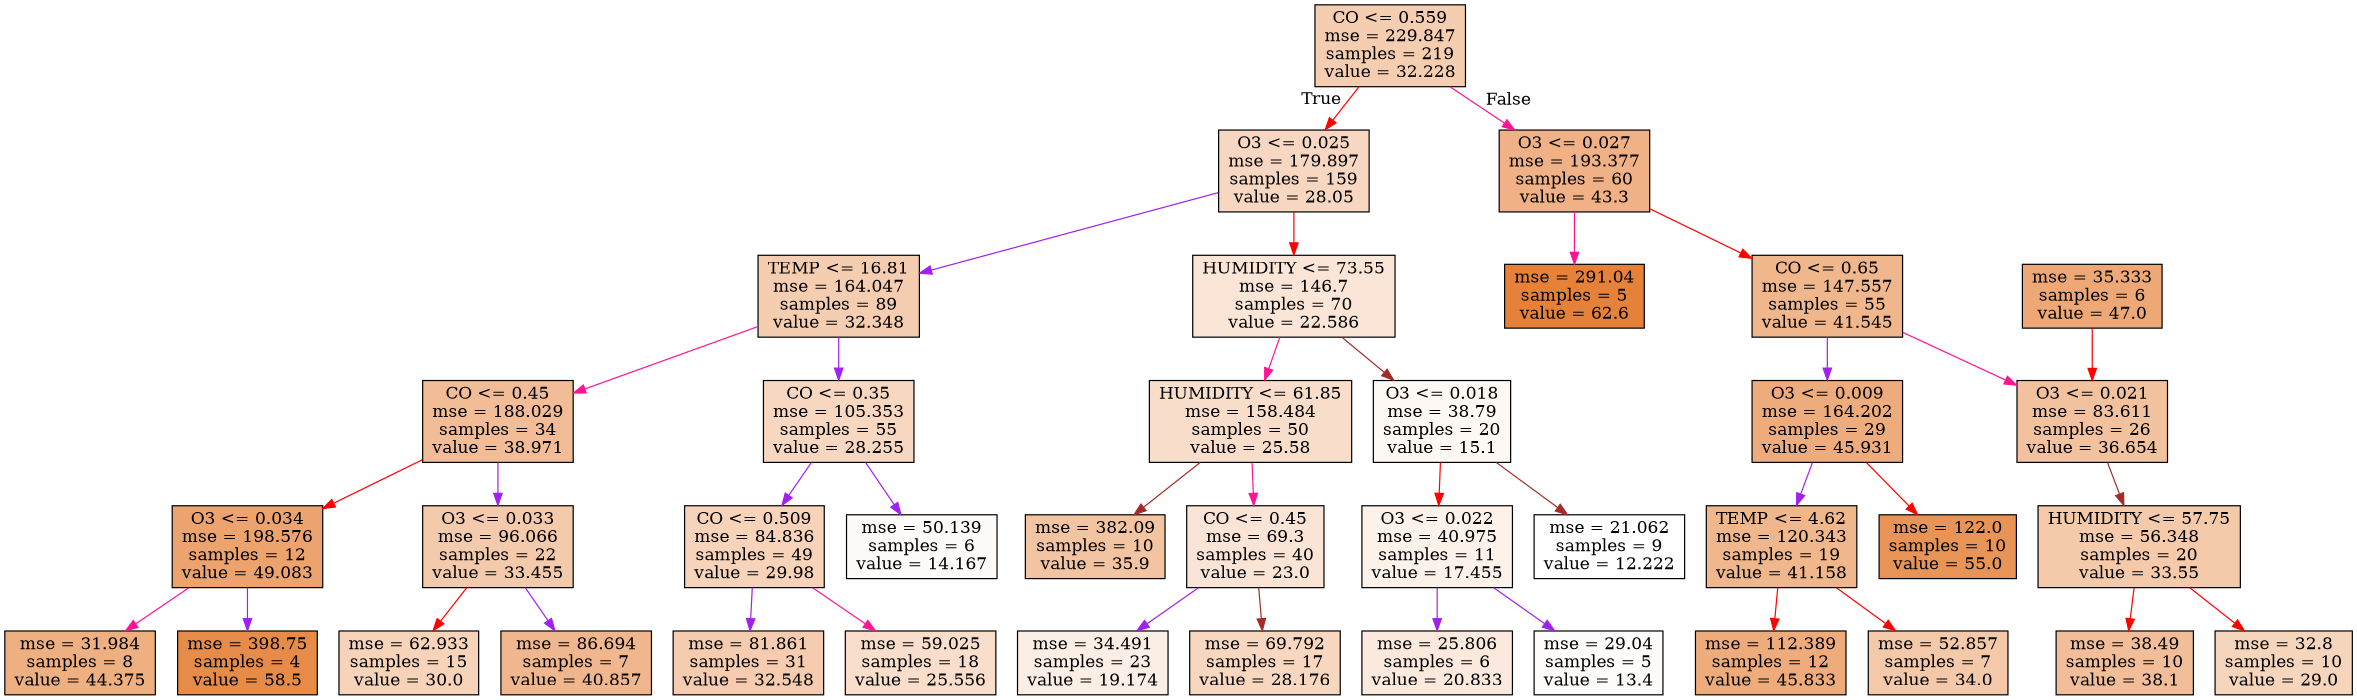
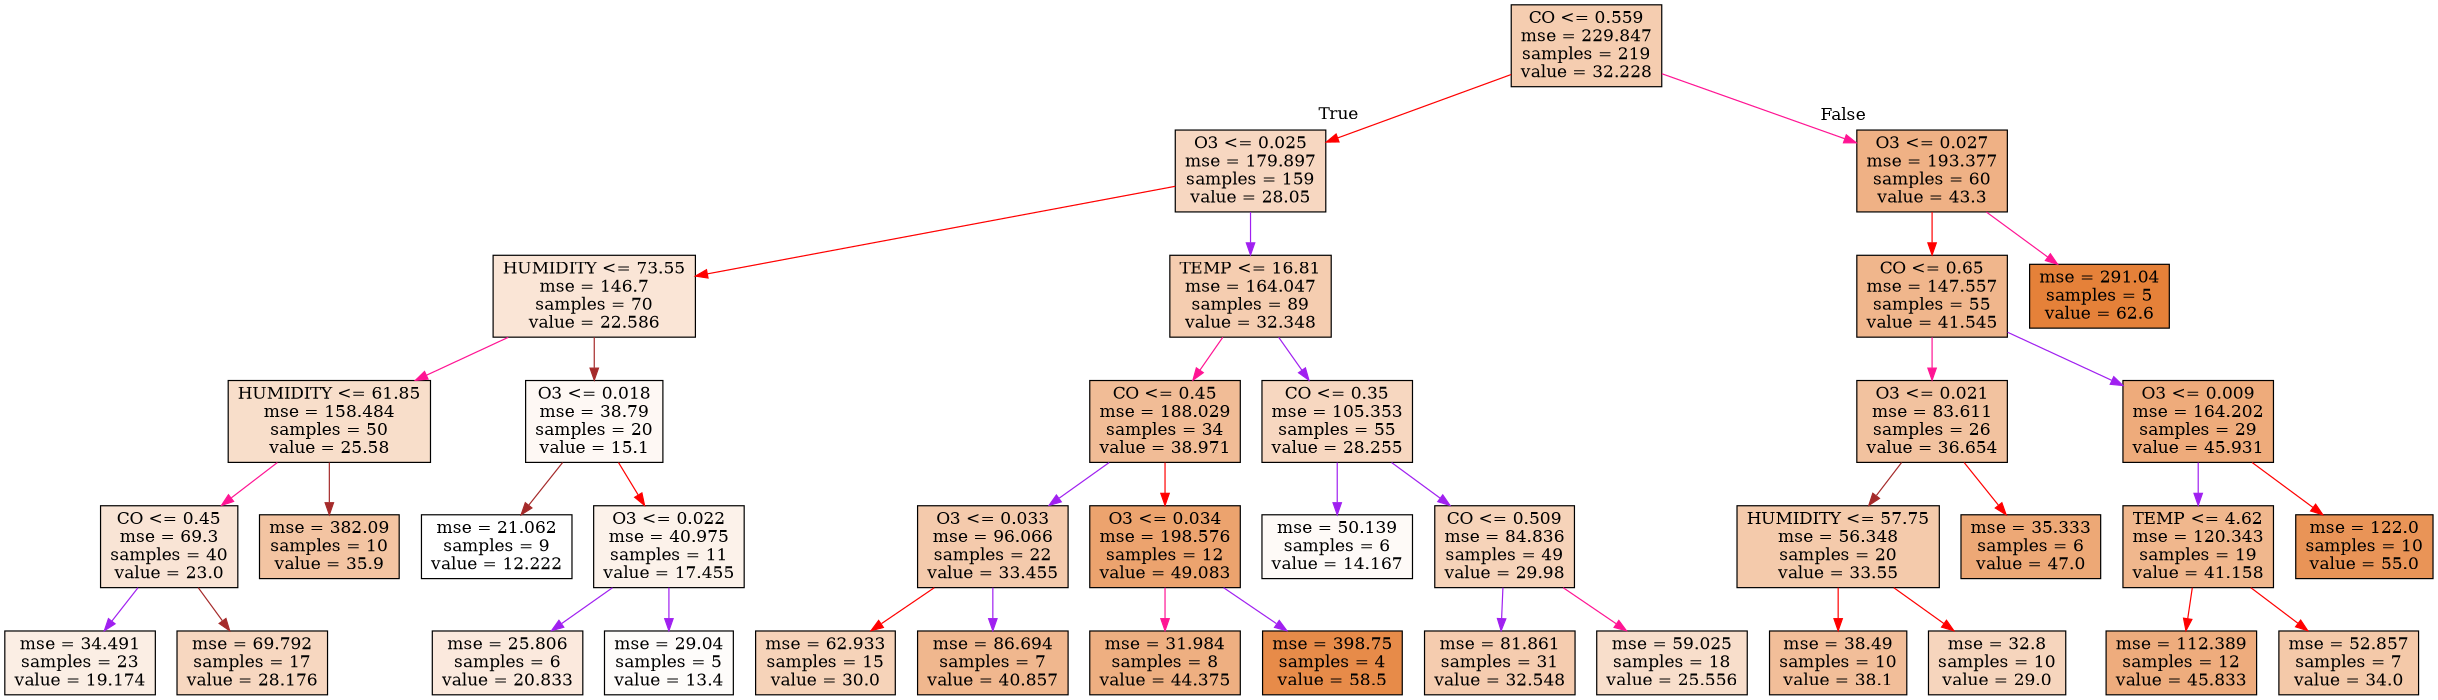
edge "mse = 35.333 samples = 6 value = 47.0" -> "O3 <= 0.021 mse = 83.611 samples = 26 value = 36.654": reversed
